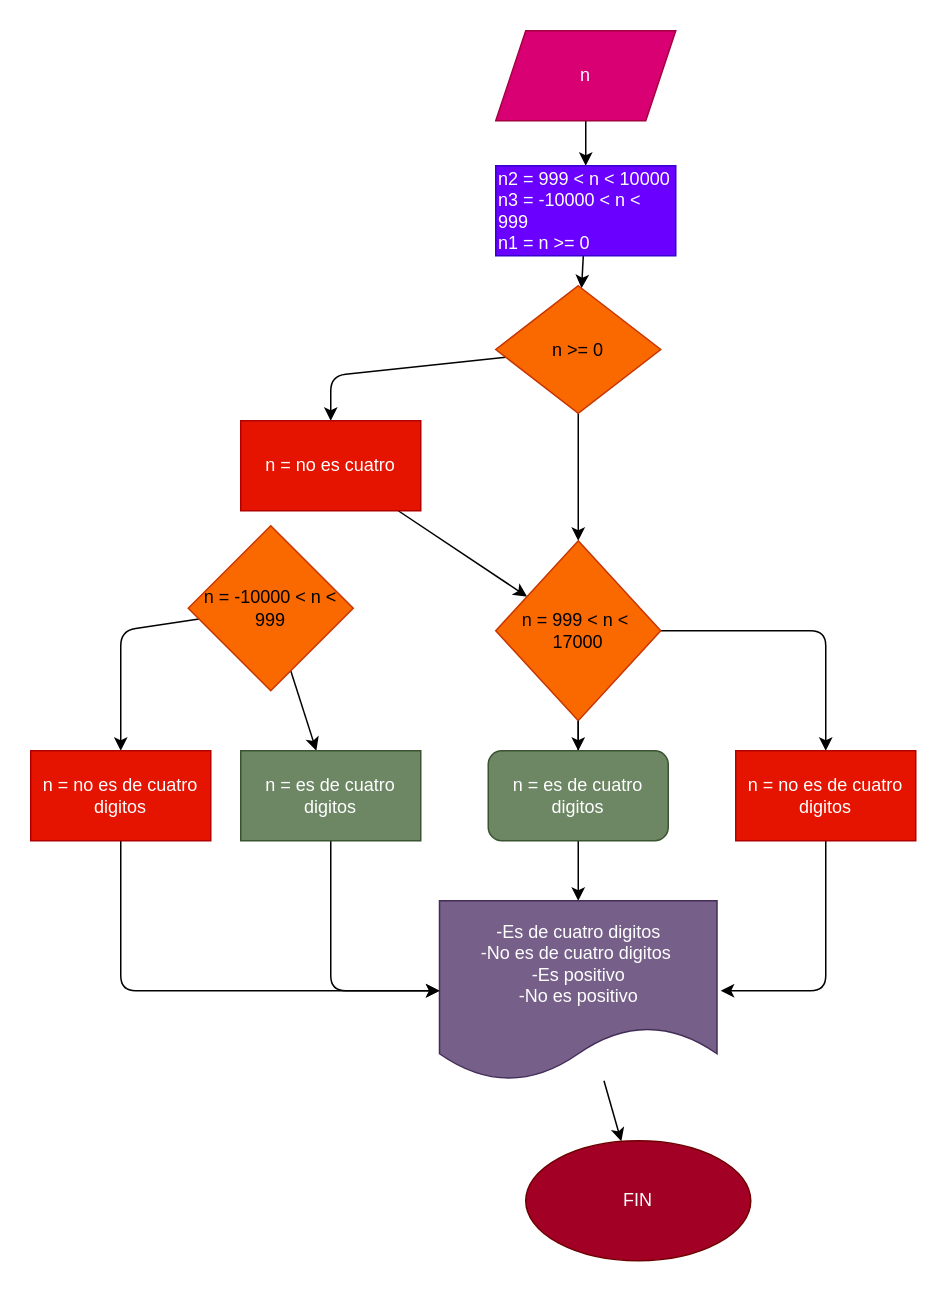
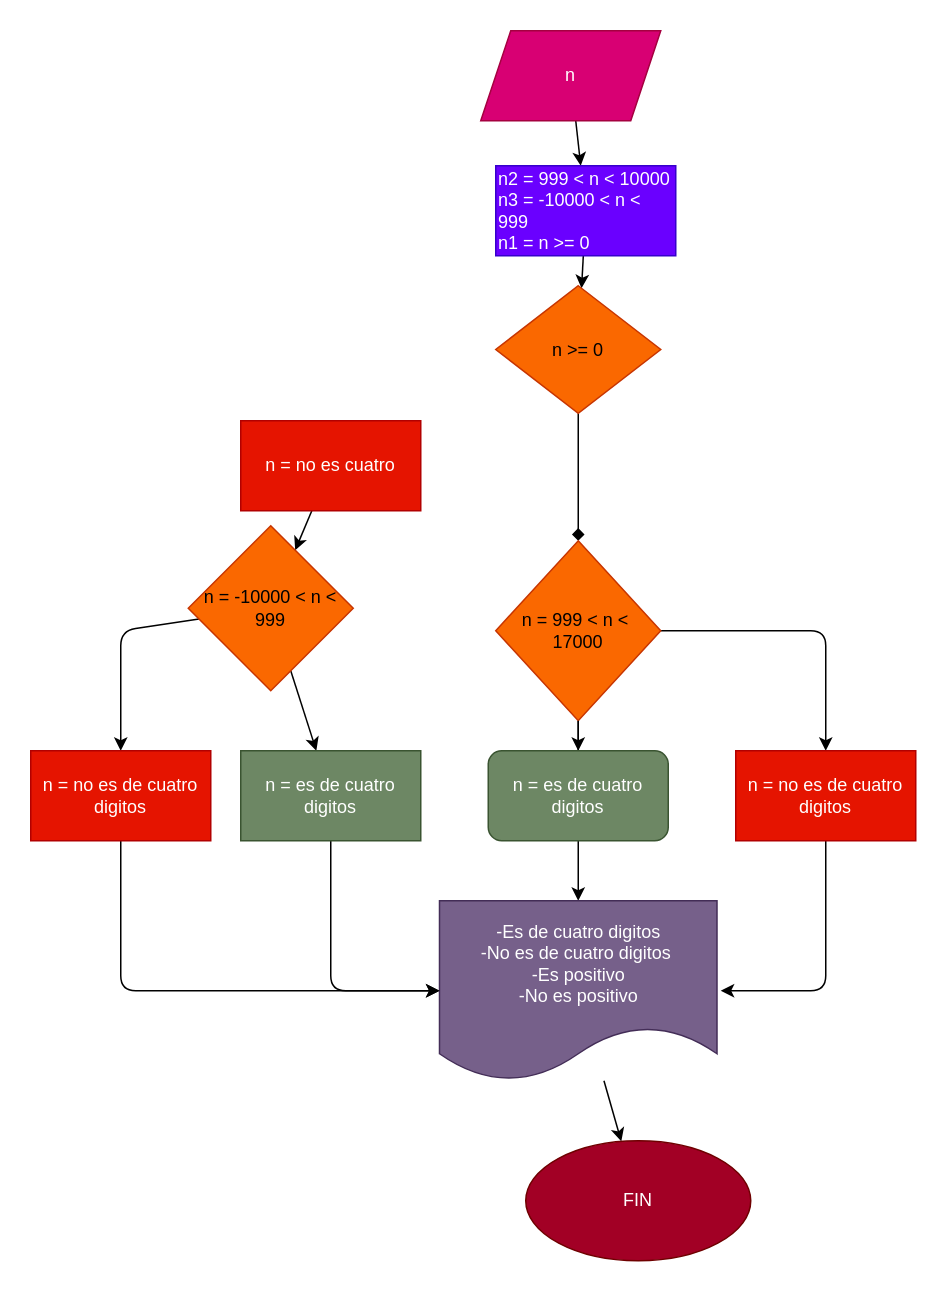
node "n": moved (586, 76) -> (571, 76)
edge "n >= 0" -> "n = no es cuatro": removed
edge "n >= 0" -> "n = 999 < n < 17000": arrowhead classic -> diamond
edge "n = no es cuatro" -> "n = 999 < n < 17000": now "n = no es cuatro" -> "n = -10000 < n < 999"
